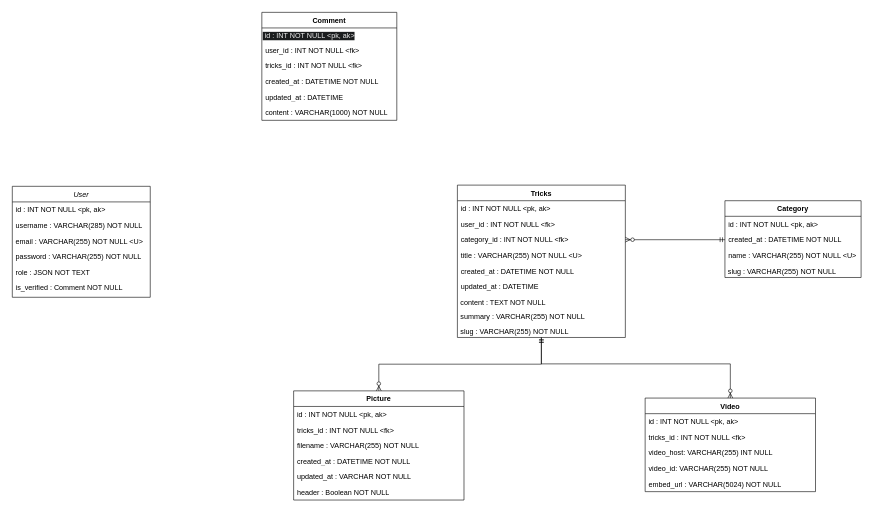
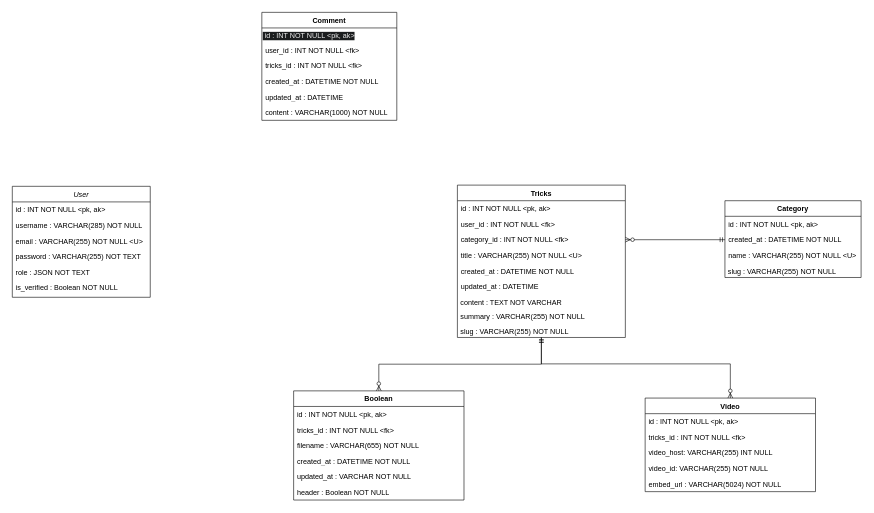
node "password : VARCHAR(255) NOT NULL": label "password : VARCHAR(255) NOT NULL" -> "password : VARCHAR(255) NOT TEXT"
node "is_verified : Comment NOT NULL": label "is_verified : Comment NOT NULL" -> "is_verified : Boolean NOT NULL"
node "content : TEXT NOT NULL": label "content : TEXT NOT NULL" -> "content : TEXT NOT VARCHAR"
node "Picture": label "Picture" -> "Boolean"
node "filename : VARCHAR(255) NOT NULL": label "filename : VARCHAR(255) NOT NULL" -> "filename : VARCHAR(655) NOT NULL"
